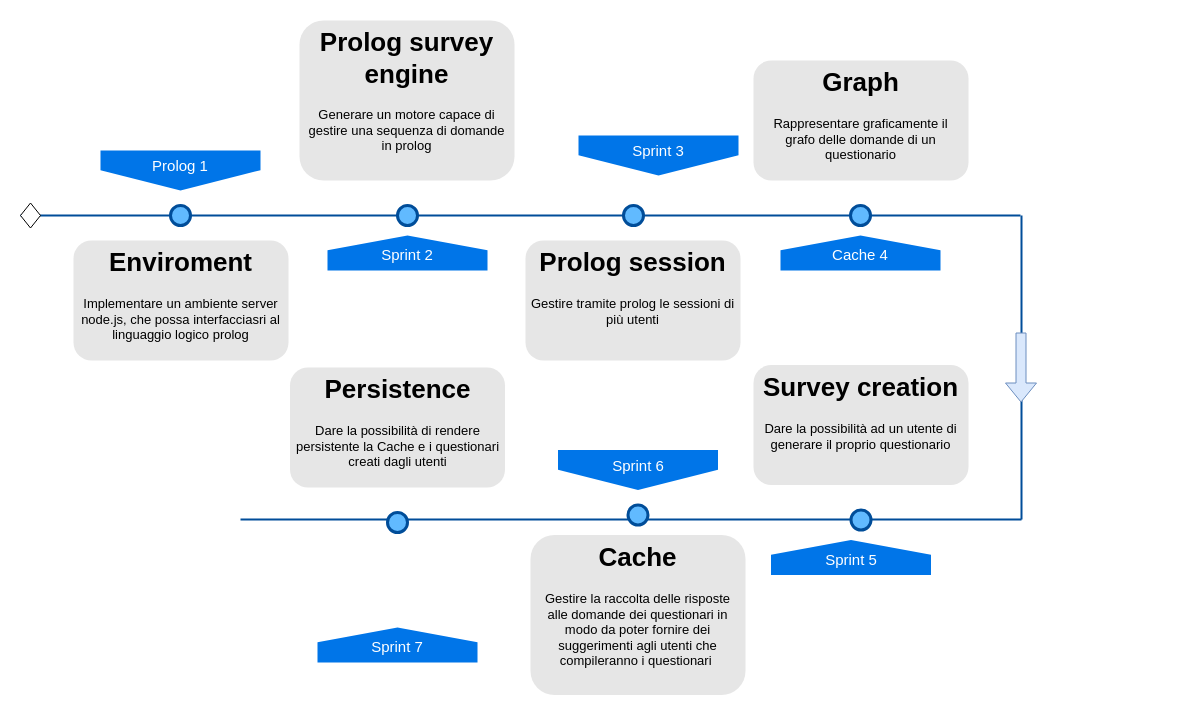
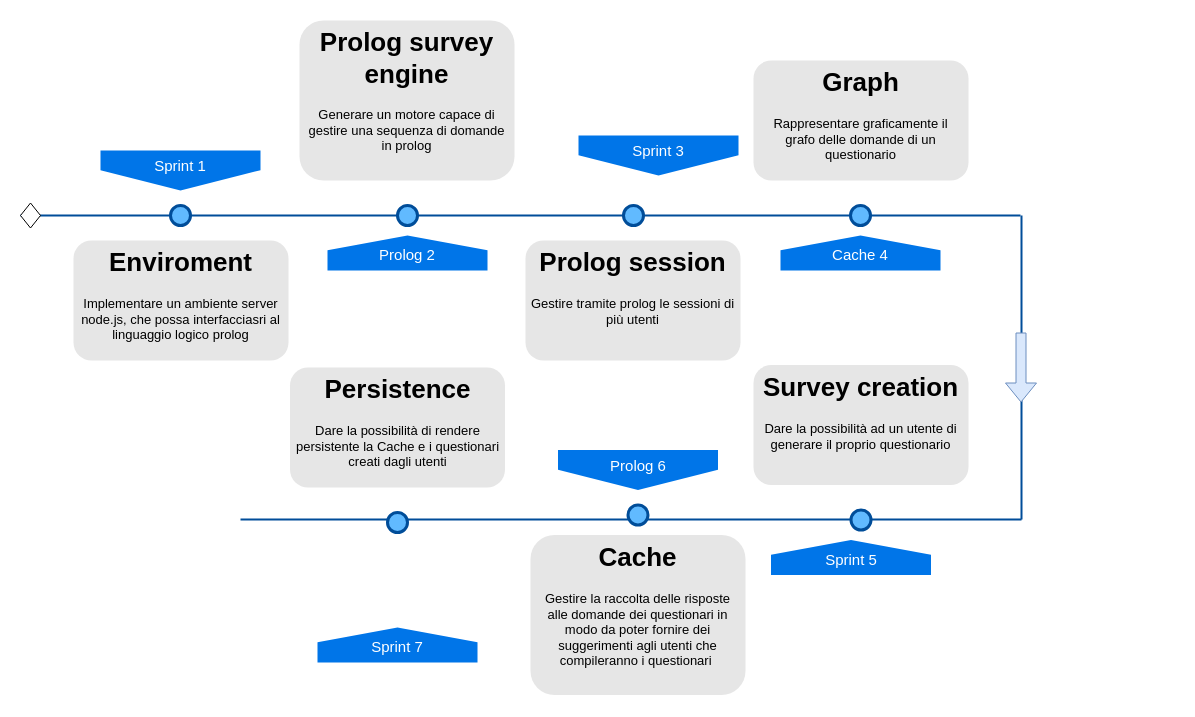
node "Prolog 1": label "Prolog 1" -> "Sprint 1"
node "Sprint 2": label "Sprint 2" -> "Prolog 2"
node "Sprint 6": label "Sprint 6" -> "Prolog 6"
